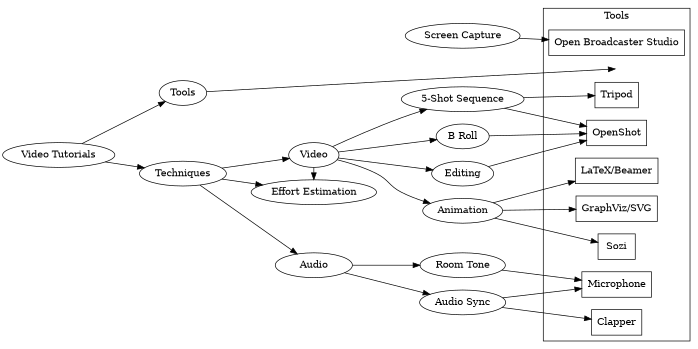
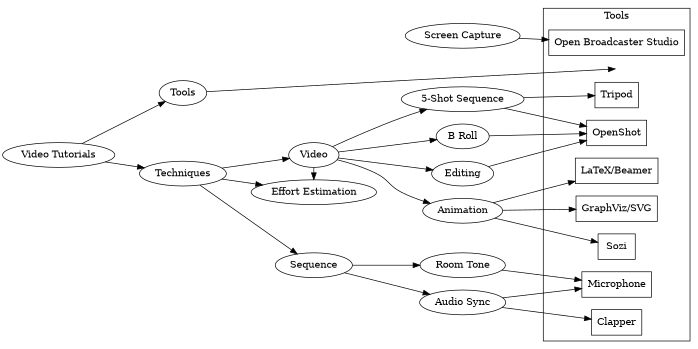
node "Audio": label "Audio" -> "Sequence"
